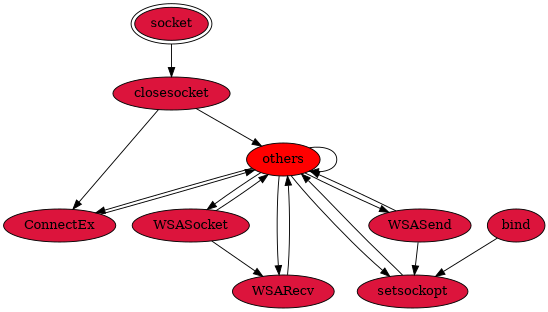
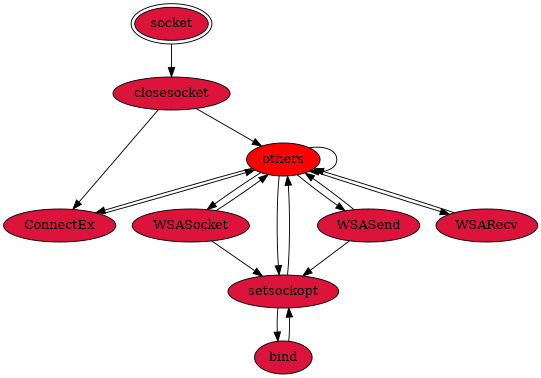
edge "WSASocket" -> "WSARecv": now "WSASocket" -> "setsockopt"
edge "setsockopt" -> "bind": added
